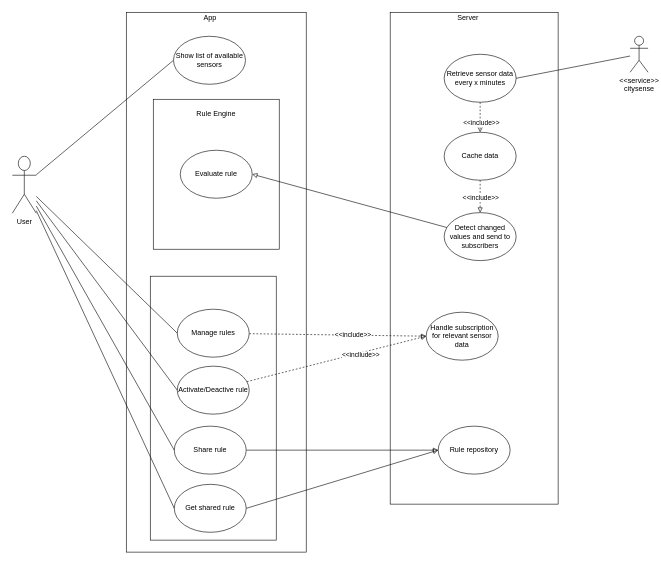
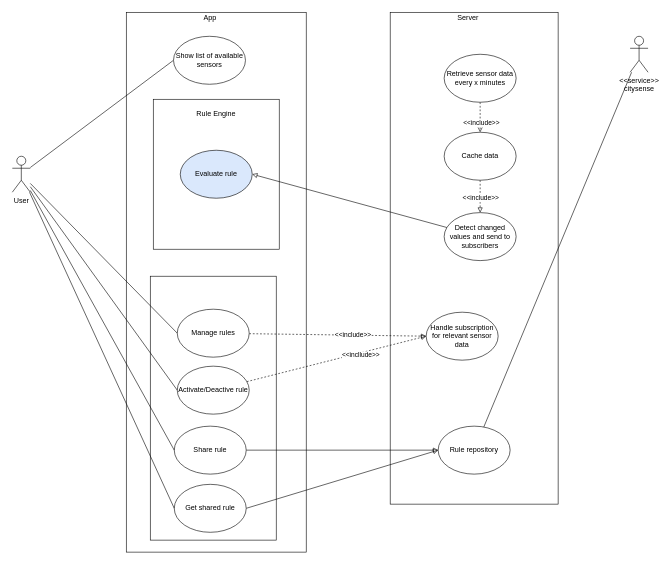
edge "<<service>> citysense" -- "Retrieve sensor data every x minutes": now "<<service>> citysense" -- "Rule repository"
node "Evaluate rule": fillcolor #ffffff -> #dae8fc
node "User": size 24x57 -> 18x36
